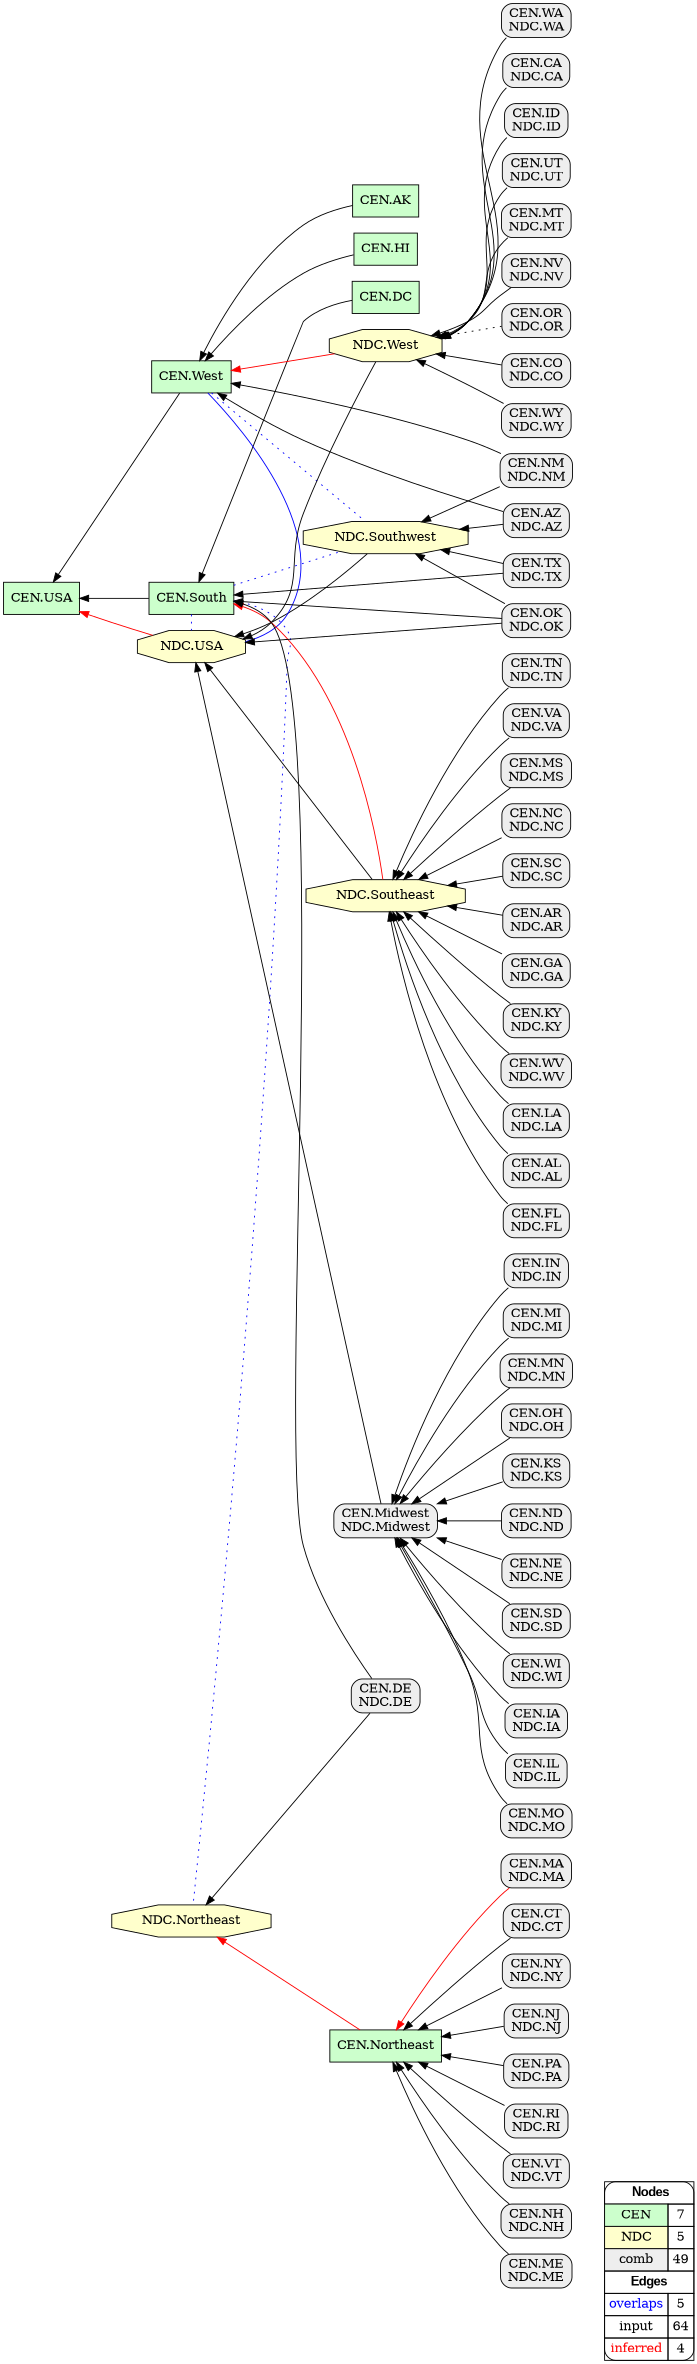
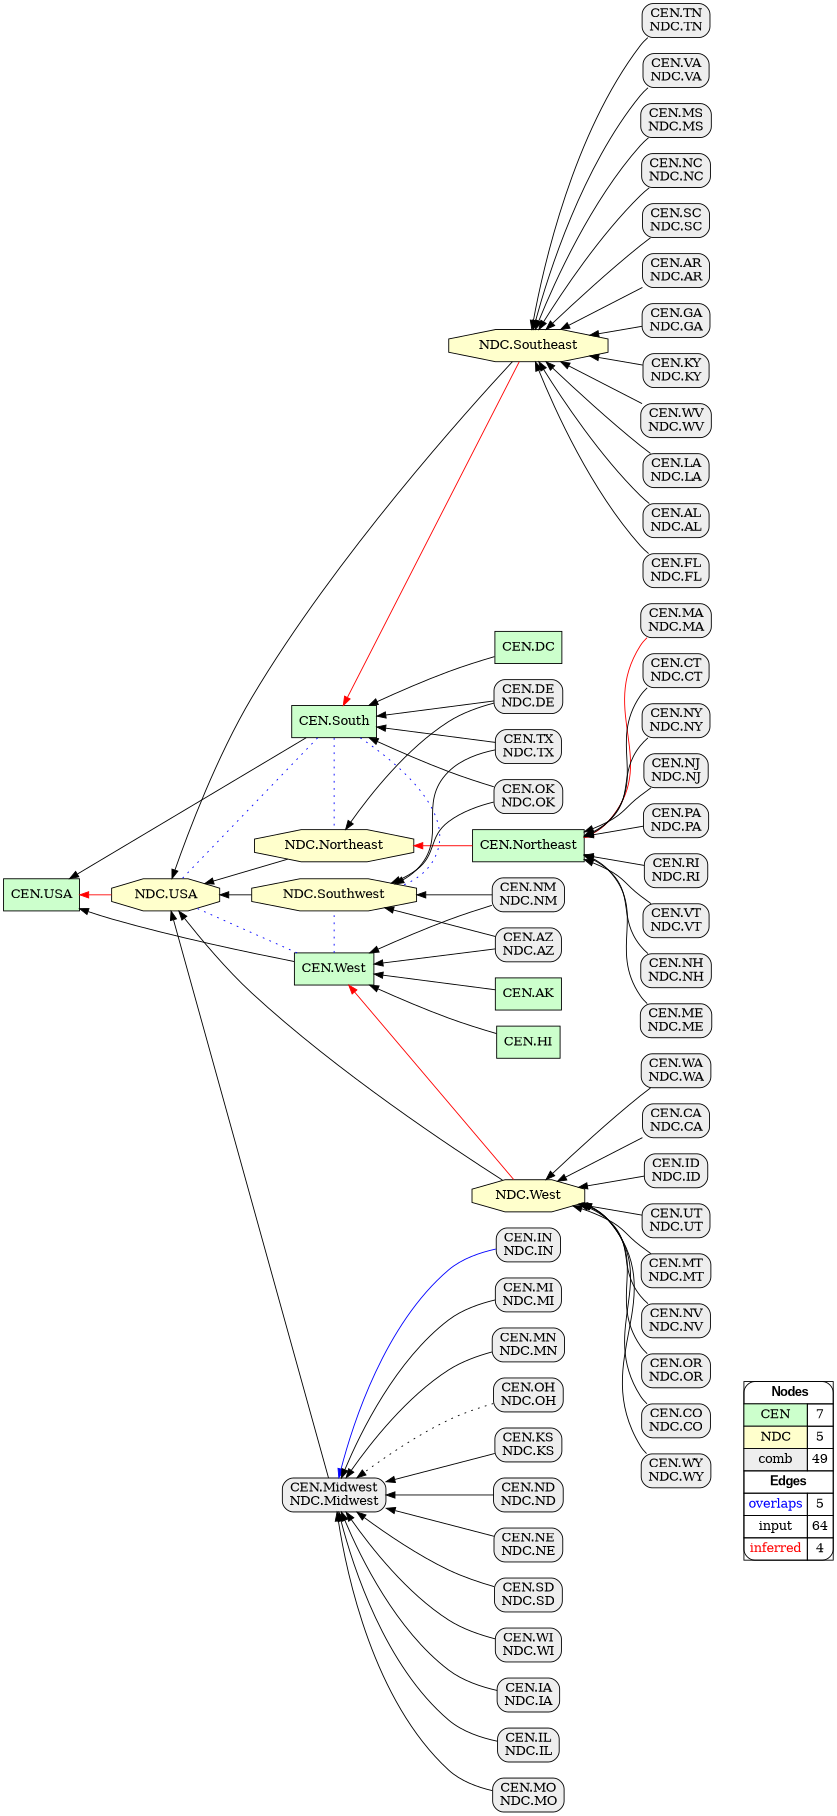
edge "CEN.OR NDC.OR" -> "NDC.West": style dotted -> solid
edge "CEN.West" -- "NDC.USA": style solid -> dotted
edge "CEN.OK NDC.OK" -> "NDC.USA": now "NDC.Northeast" -> "NDC.USA"
edge "CEN.IN NDC.IN" -> "CEN.Midwest NDC.Midwest": color #000000 -> #0000ff
edge "CEN.OH NDC.OH" -> "CEN.Midwest NDC.Midwest": style solid -> dotted
